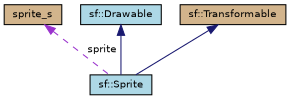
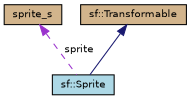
node "sf::Drawable": removed
